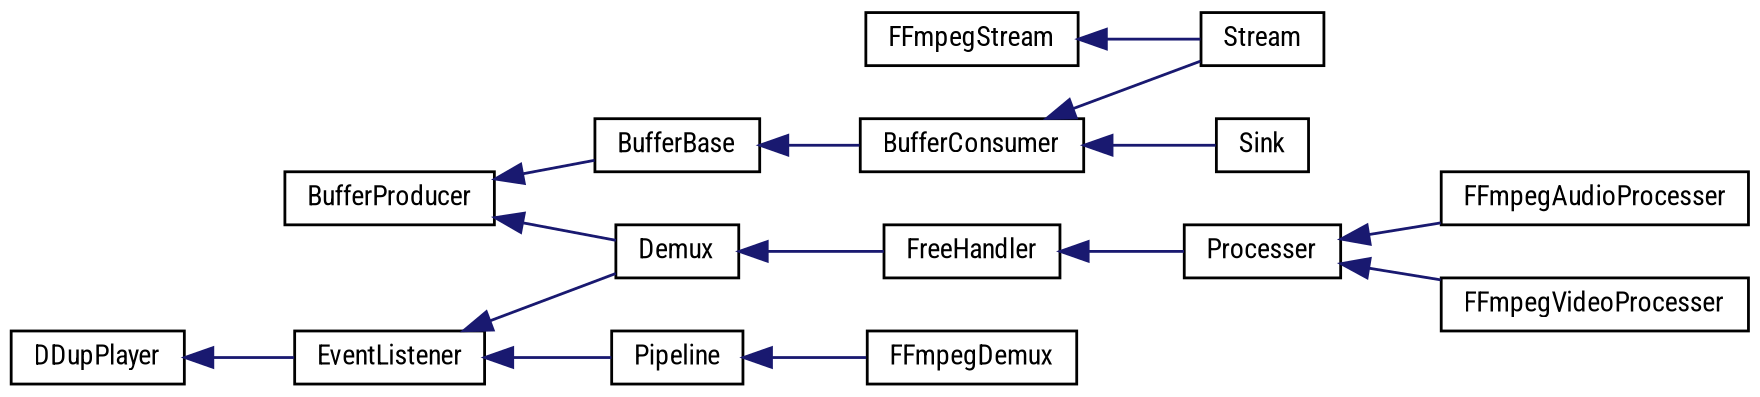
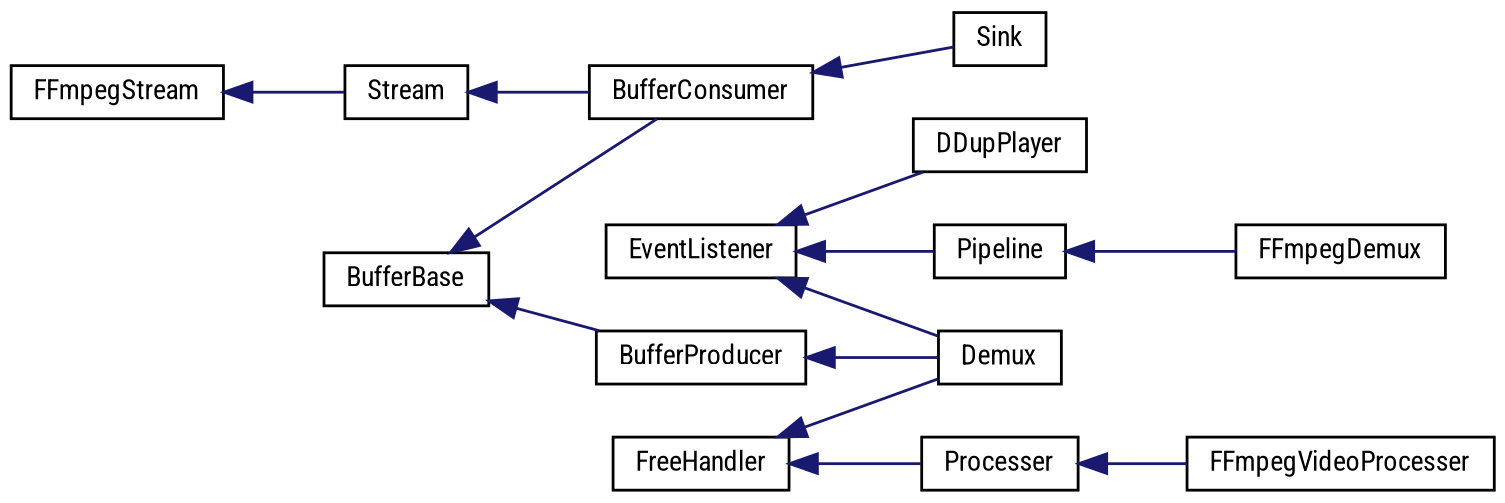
edge "Stream" -> "BufferConsumer": reversed
edge "BufferBase" -> "BufferProducer": reversed
node "FFmpegAudioProcesser": removed
edge "FreeHandler" -> "Demux": reversed
edge "EventListener" -> "DDupPlayer": reversed
